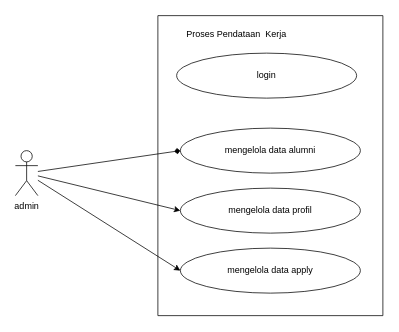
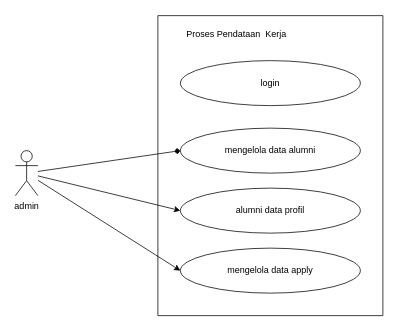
node "login": moved (267, 75) -> (270, 83)
node "mengelola data profil": label "mengelola data profil" -> "alumni data profil"
